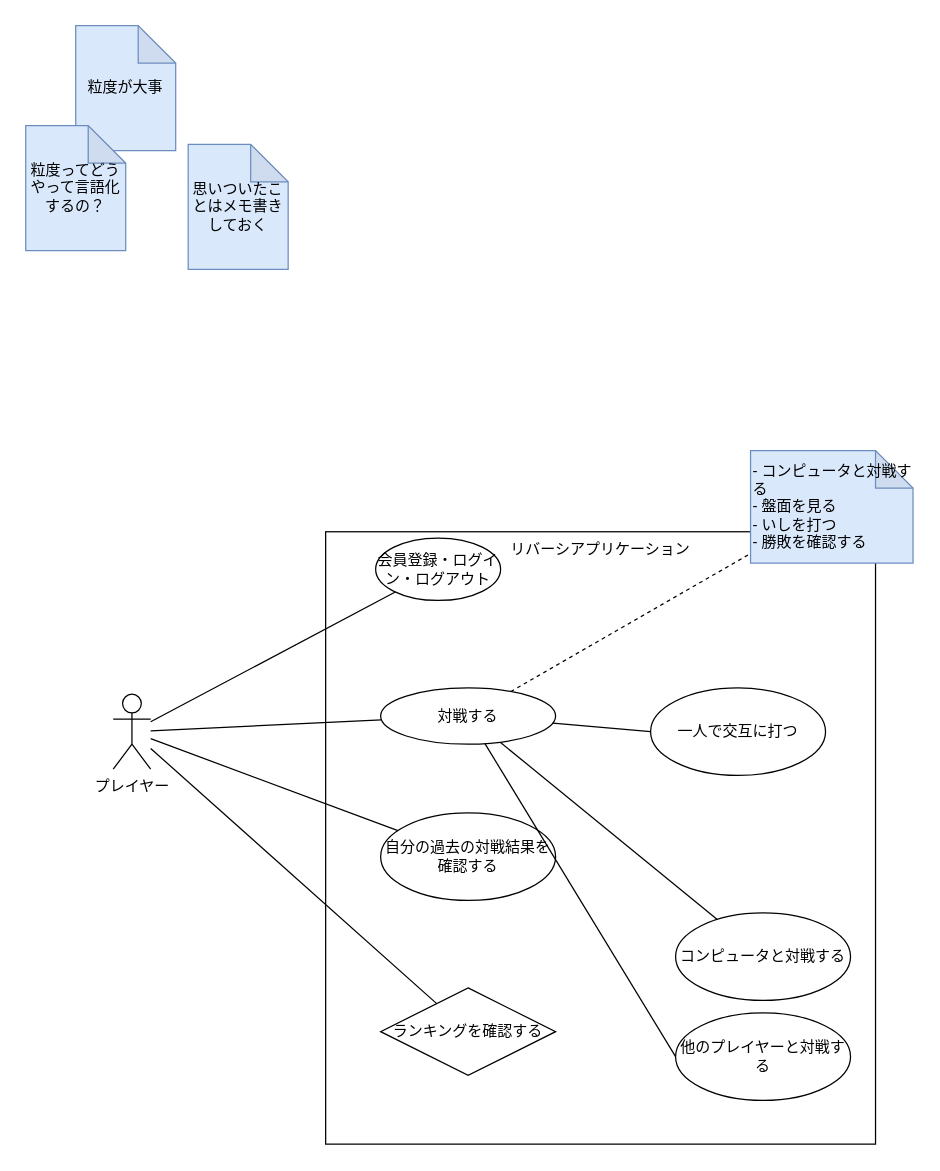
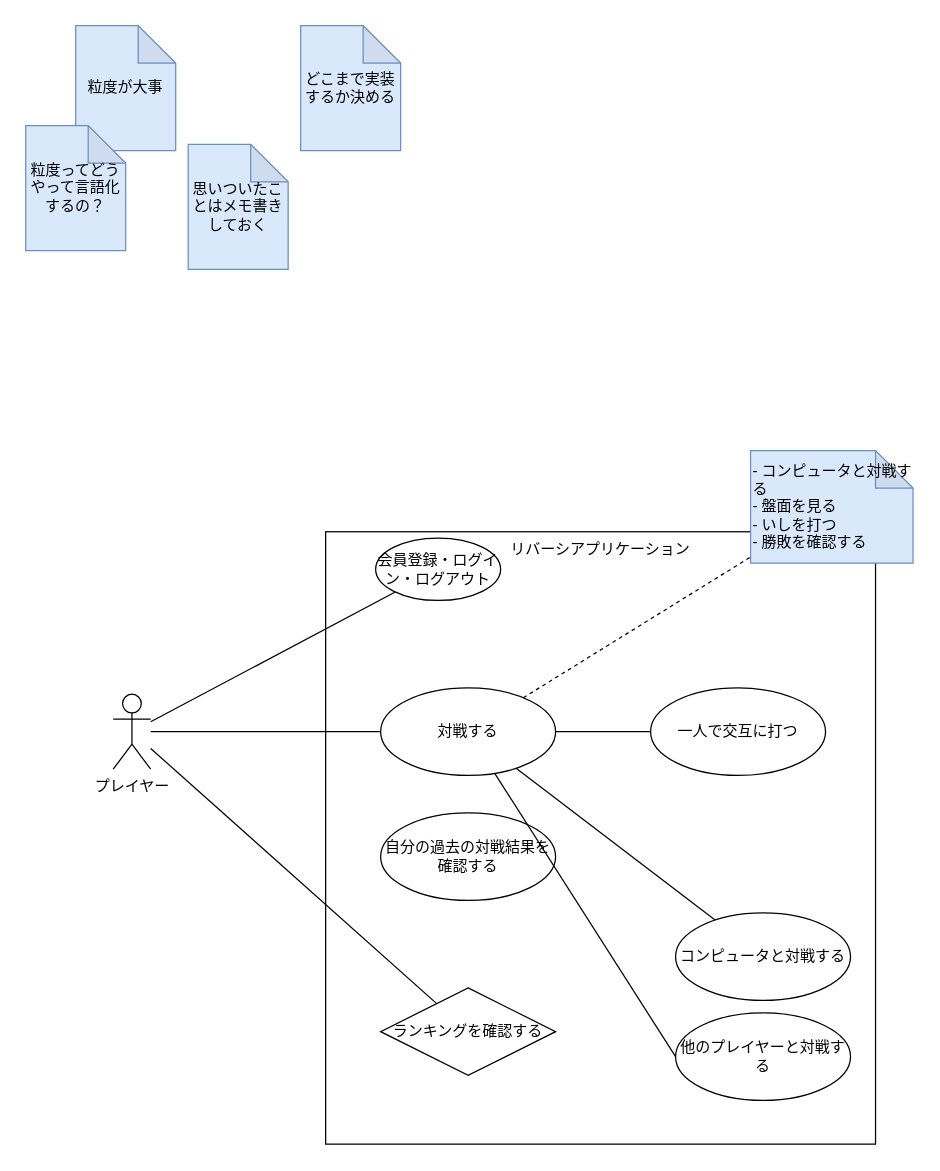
node "どこまで実装するか決める": added
node "対戦する": size 175x56 -> 175x88
edge "プレイヤー" -- "自分の過去の対戦結果を確認する": removed
